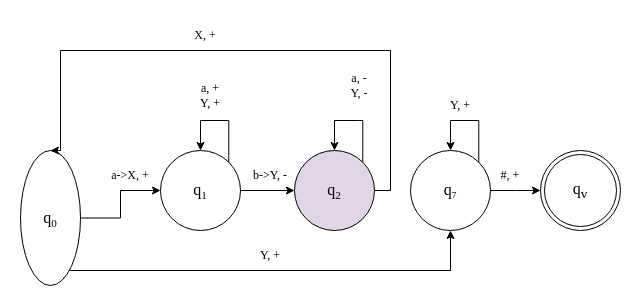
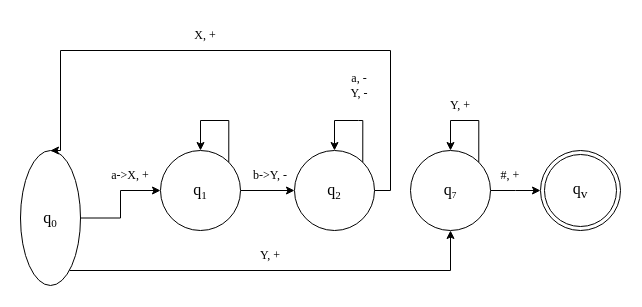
node "a, + Y, +": removed
node "q2": fillcolor #e1d5e7 -> #ffffff
